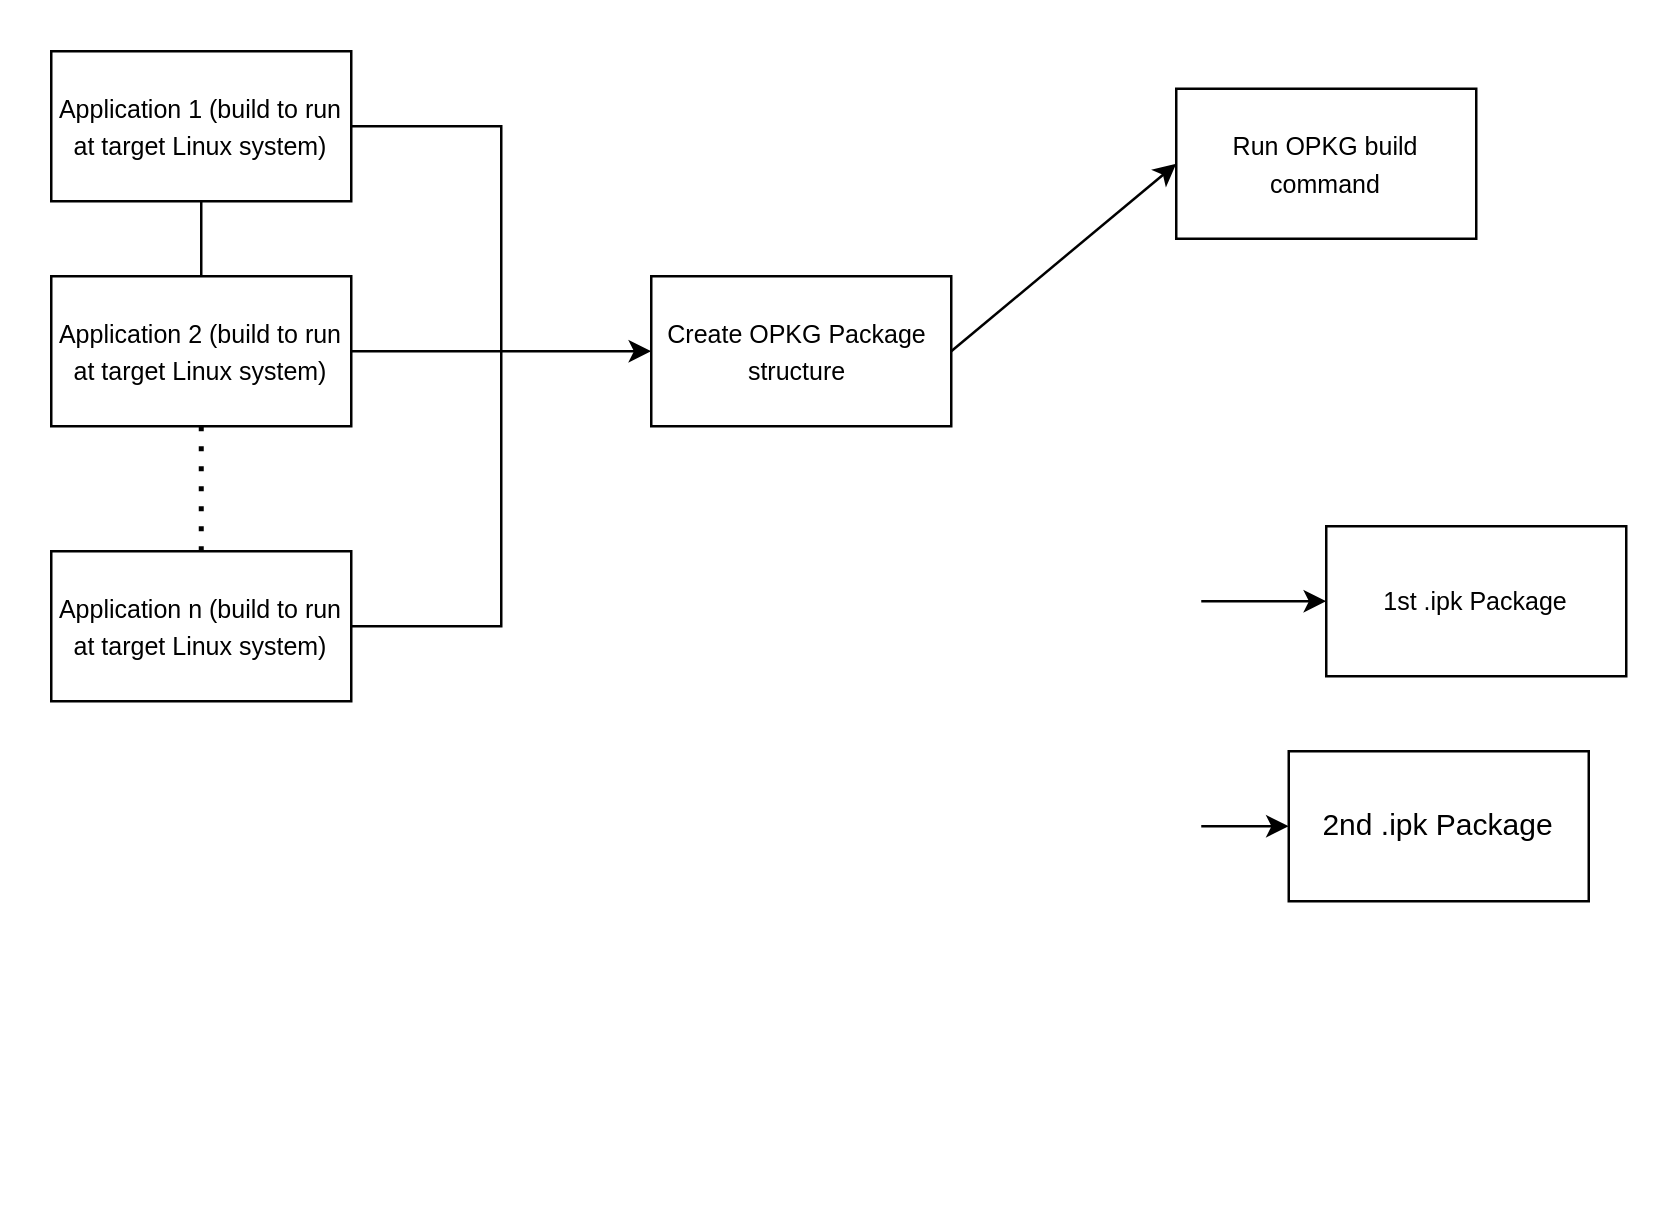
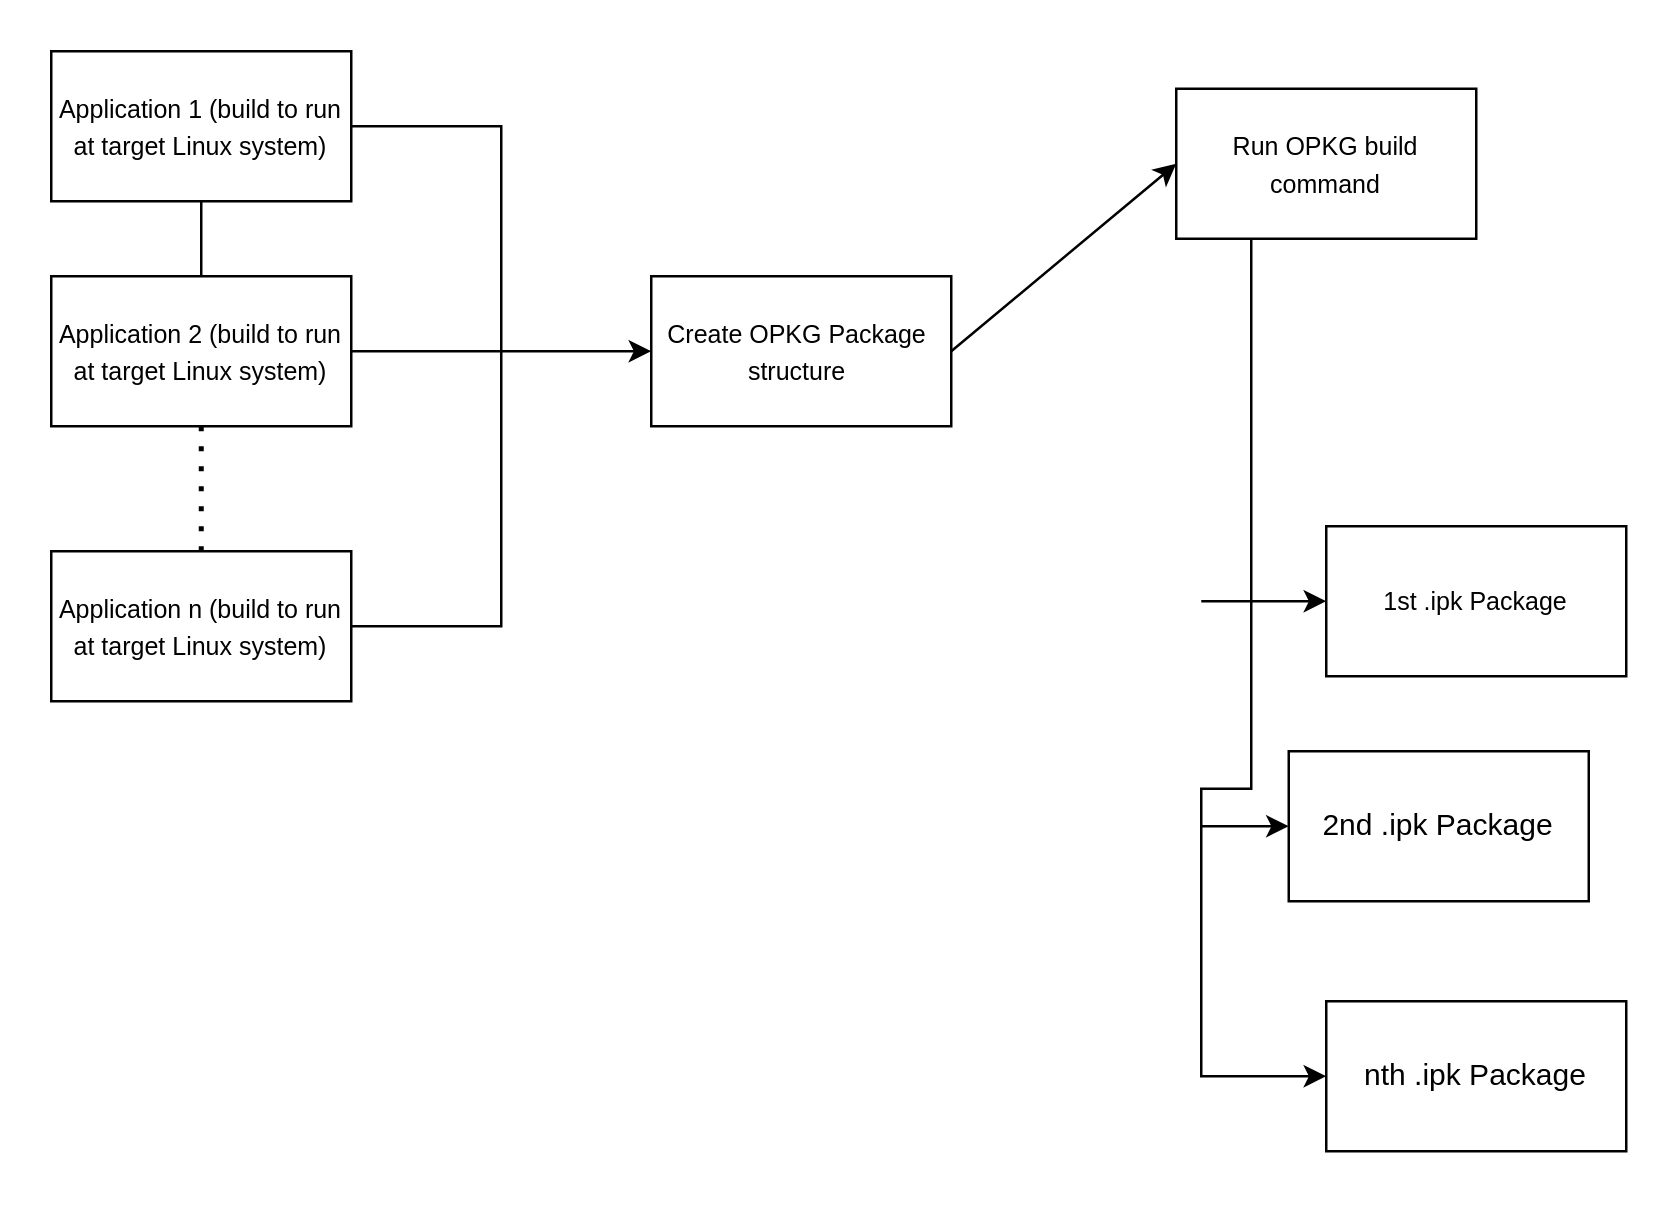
edge "Run OPKG build command" -> "nth .ipk Package": added
node "nth .ipk Package": added
